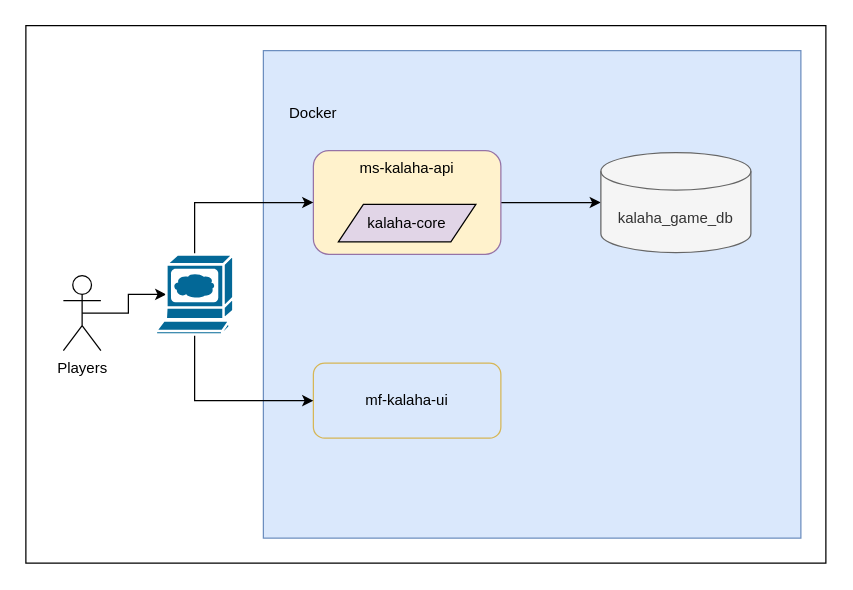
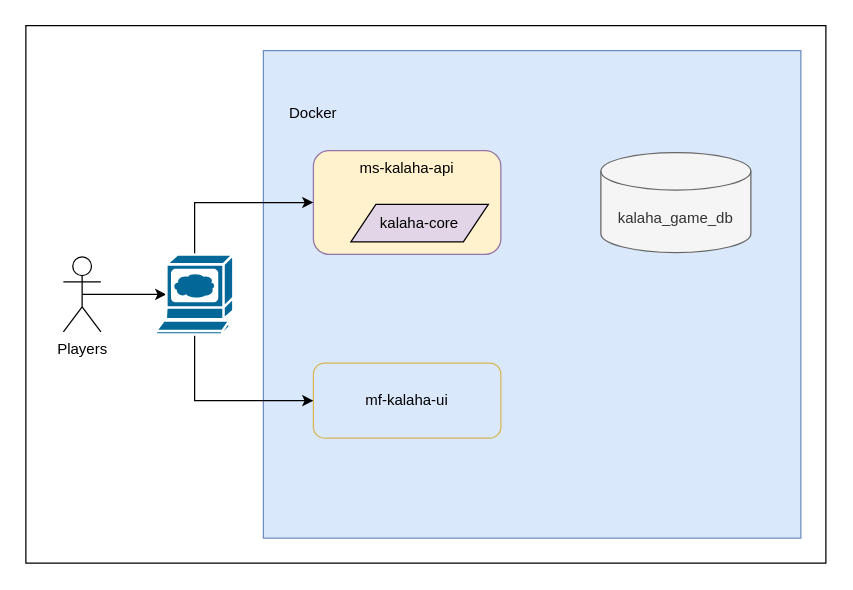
edge "ms-kalaha-api" -> "kalaha_game_db": removed
node "kalaha-core": moved (407, 223) -> (419, 223)
node "Players": moved (82, 313) -> (82, 294)
